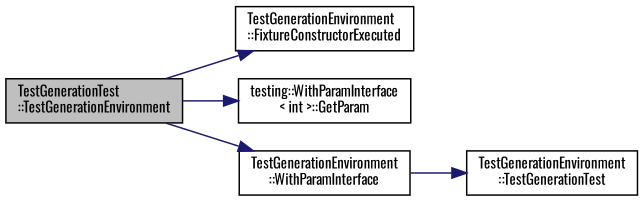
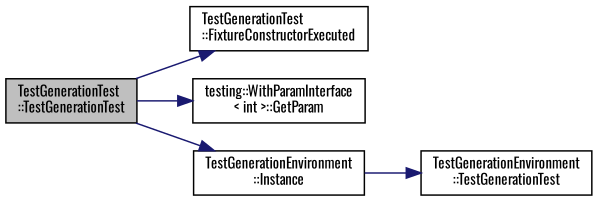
node "TestGenerationEnvironment ::FixtureConstructorExecuted": label "TestGenerationEnvironment ::FixtureConstructorExecuted" -> "TestGenerationTest ::FixtureConstructorExecuted"
node "TestGenerationTest ::TestGenerationEnvironment": label "TestGenerationTest ::TestGenerationEnvironment" -> "TestGenerationTest ::TestGenerationTest"
node "TestGenerationEnvironment ::WithParamInterface": label "TestGenerationEnvironment ::WithParamInterface" -> "TestGenerationEnvironment ::Instance"
